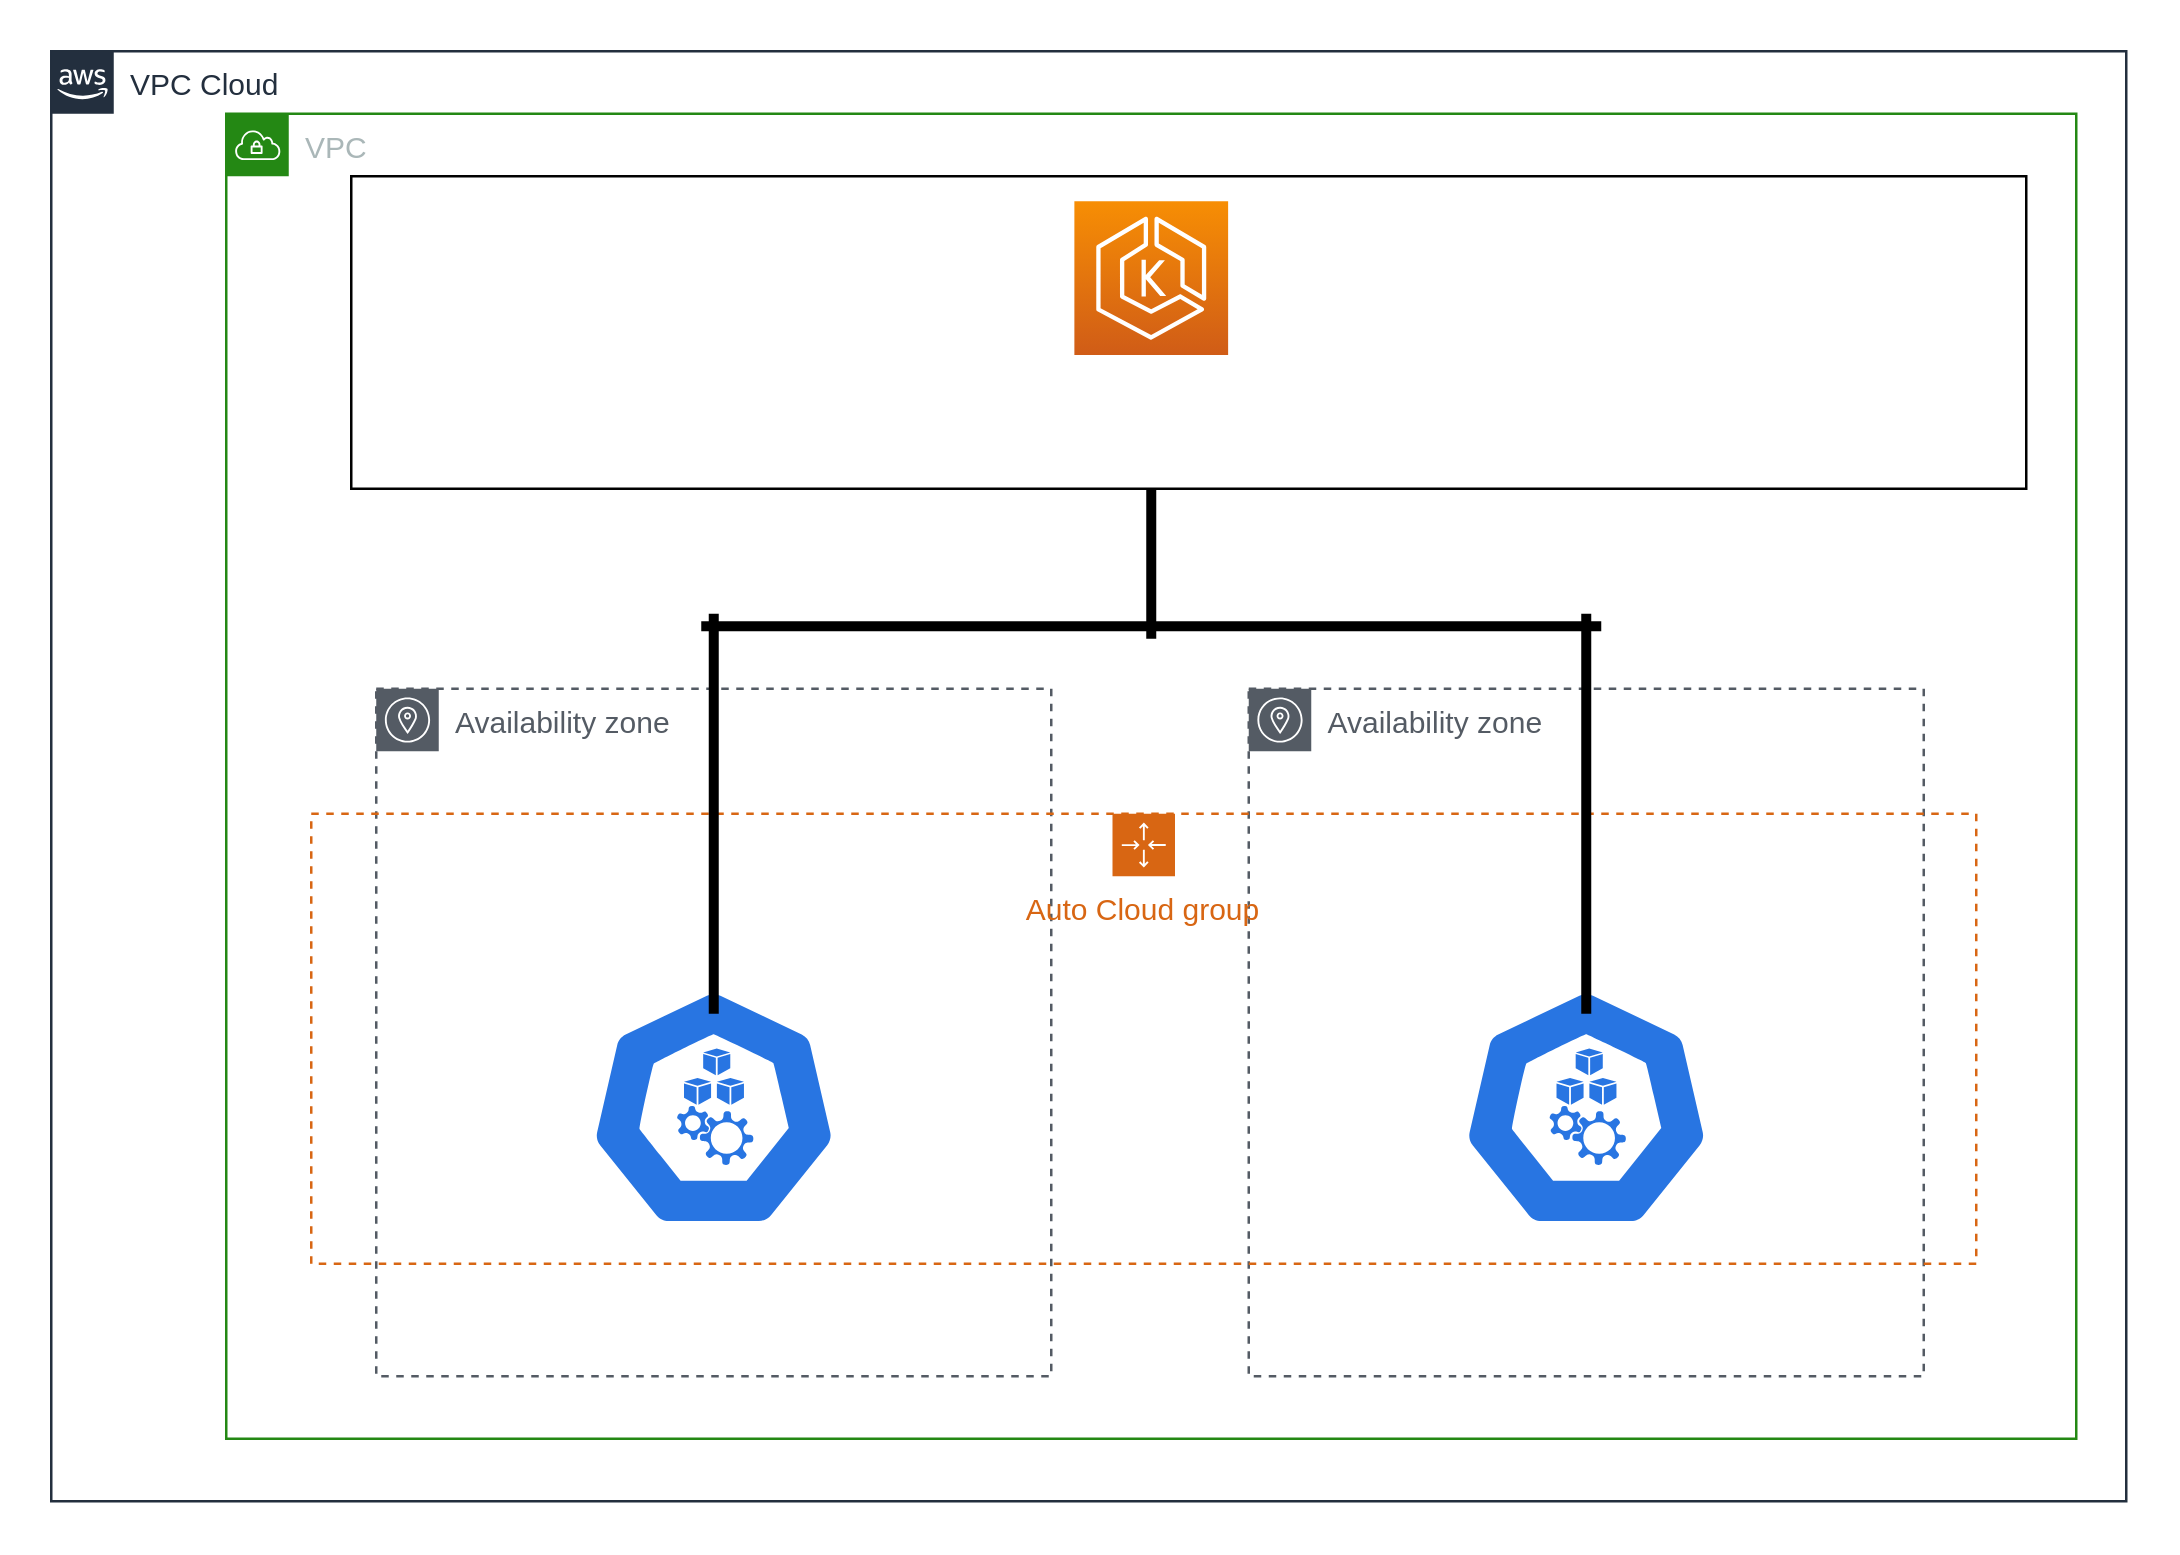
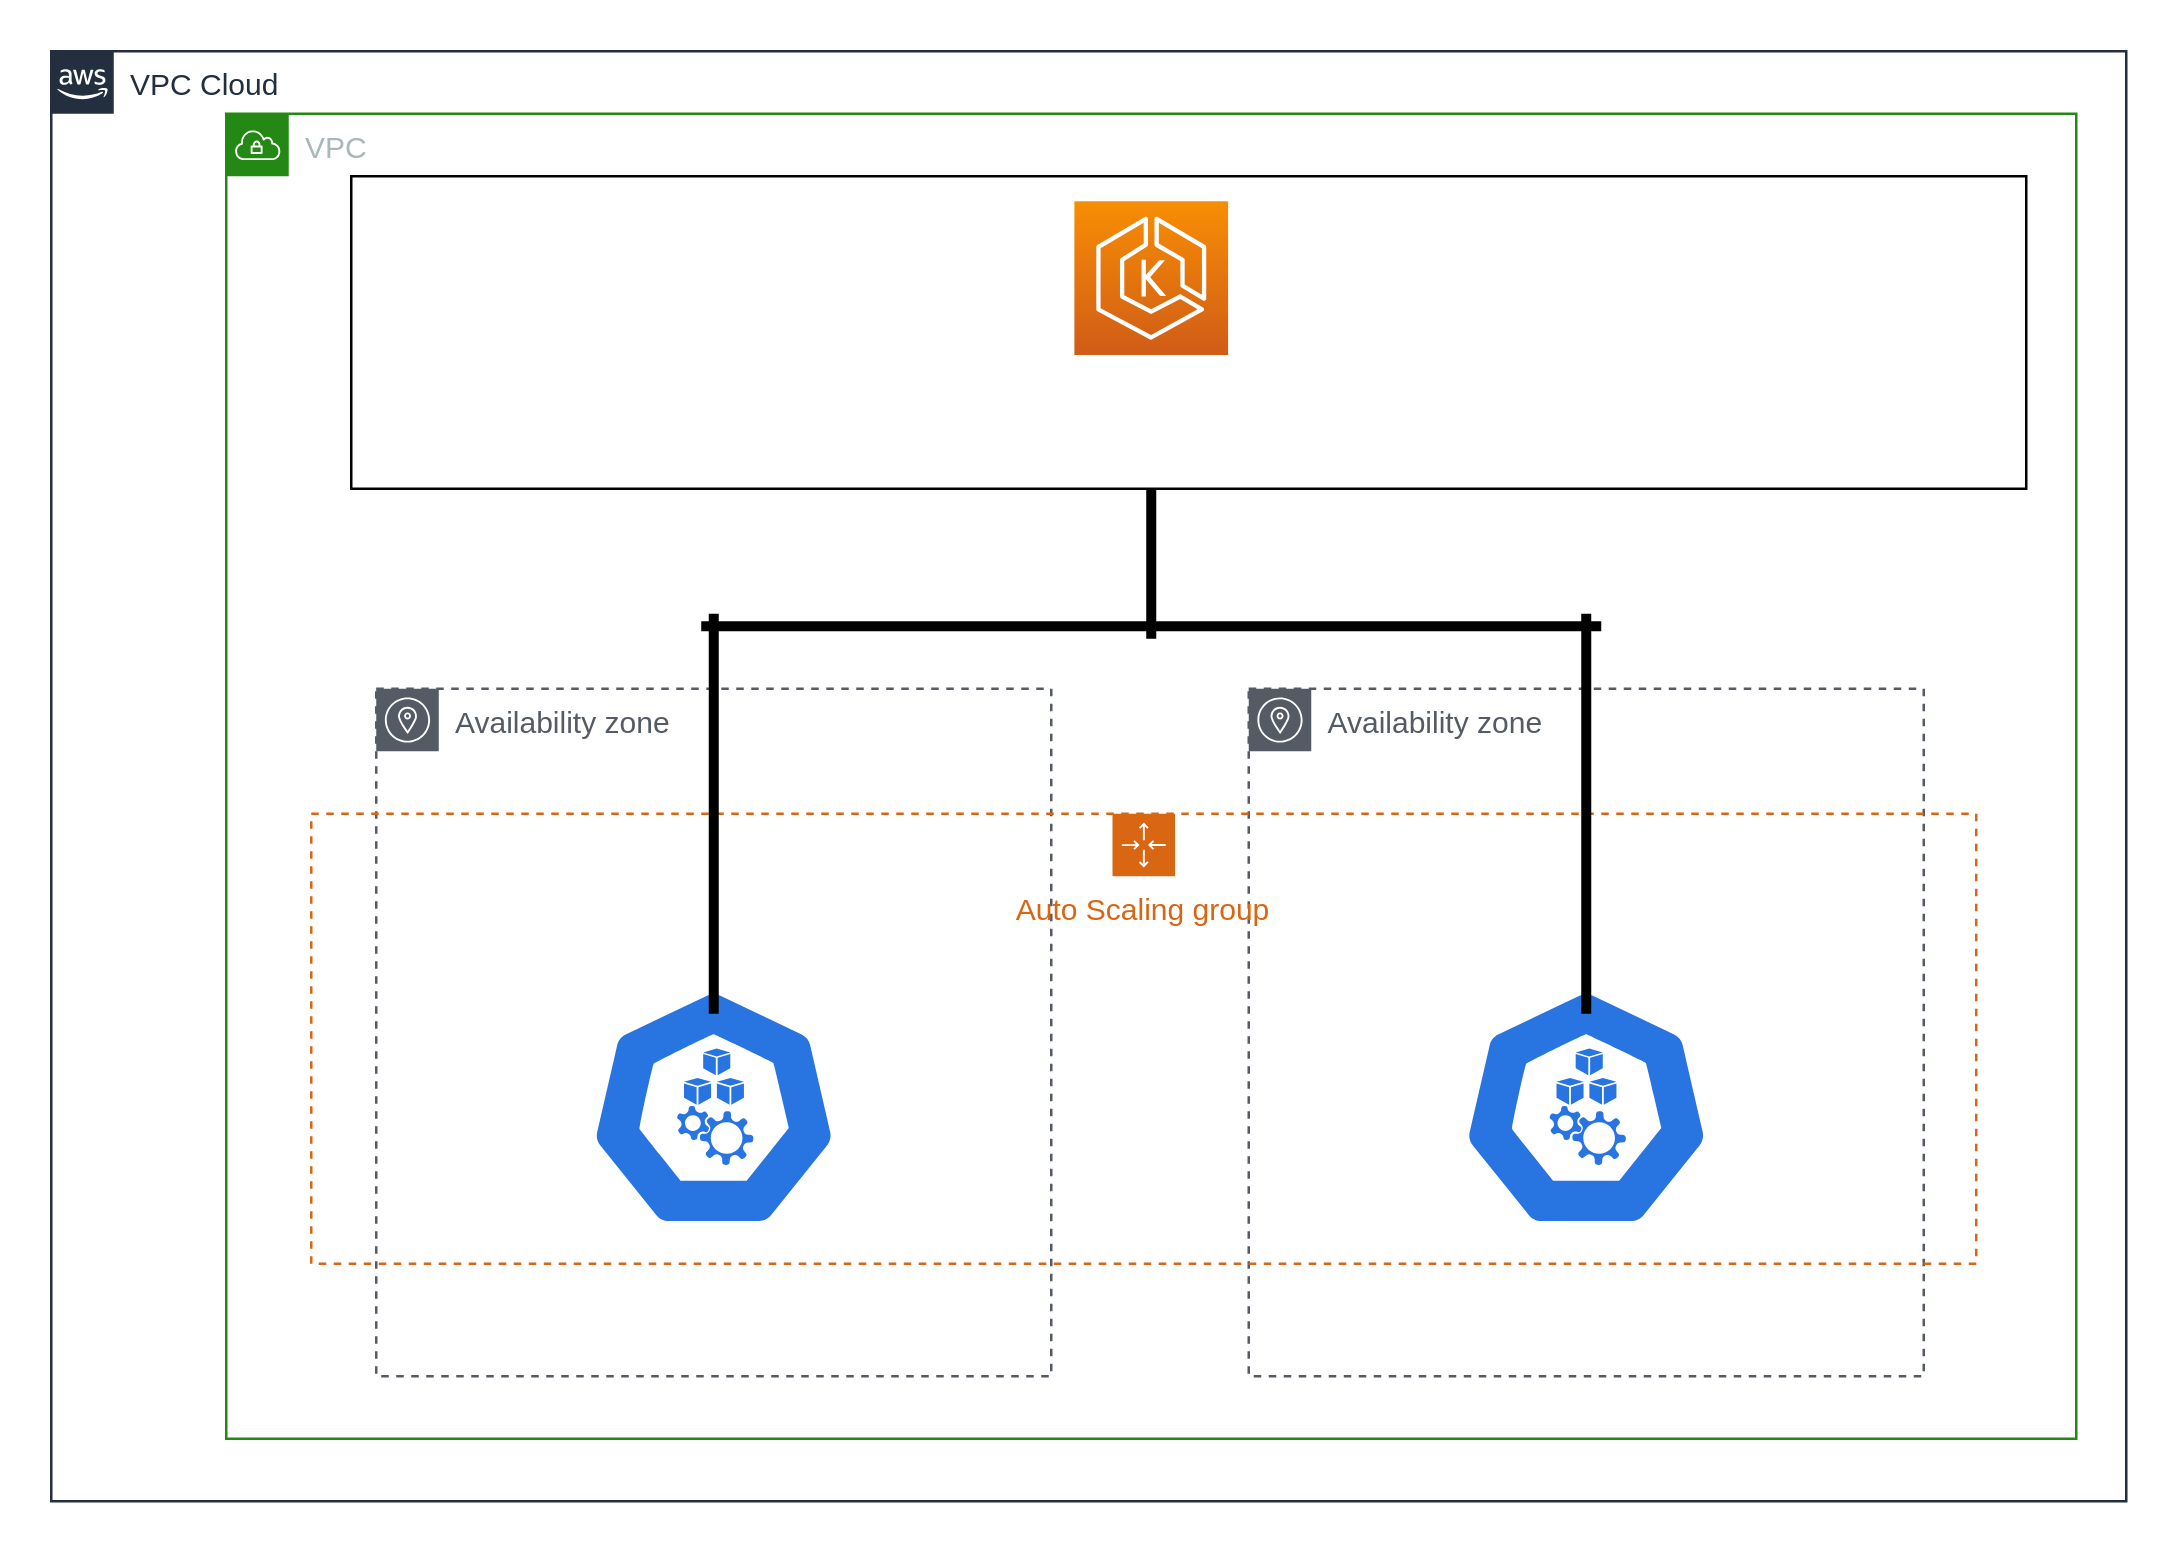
node "Auto Cloud group": label "Auto Cloud group" -> "Auto Scaling group"
